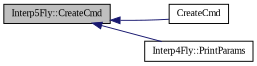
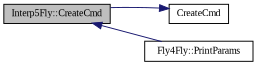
edge "CreateCmd" -> "Interp5Fly::CreateCmd": reversed
node "Interp4Fly::PrintParams": label "Interp4Fly::PrintParams" -> "Fly4Fly::PrintParams"
